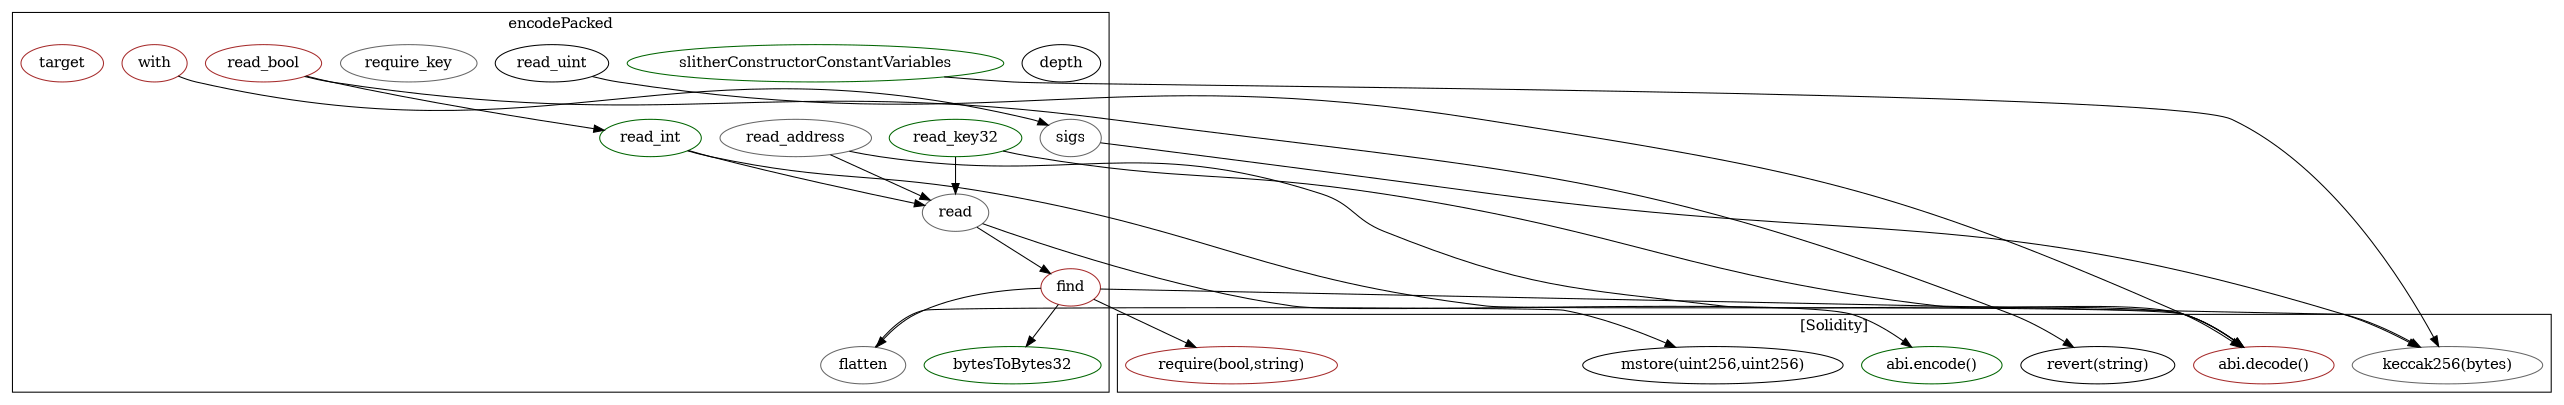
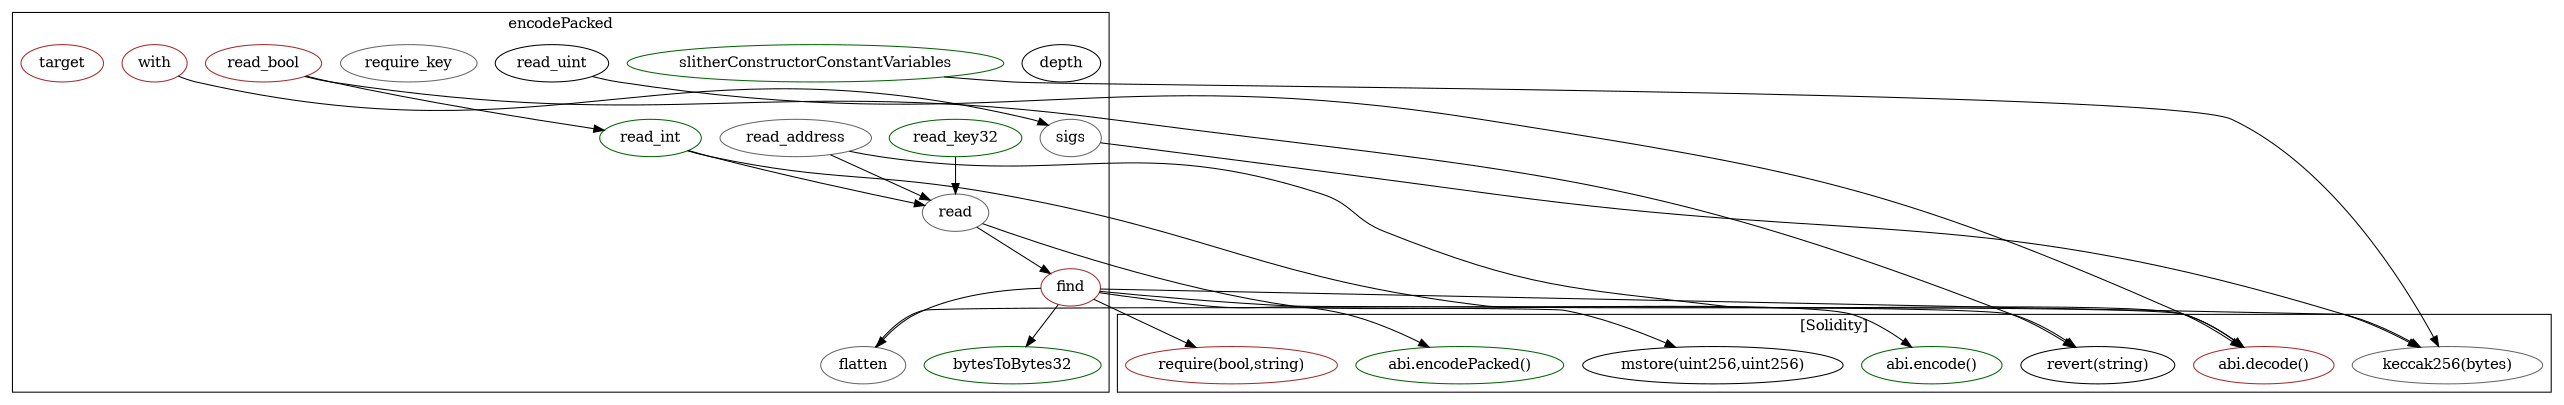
edge "read_key32" -> "abi.decode()": removed
edge "find" -> "revert(string)": added
node "abi.encodePacked()": added
